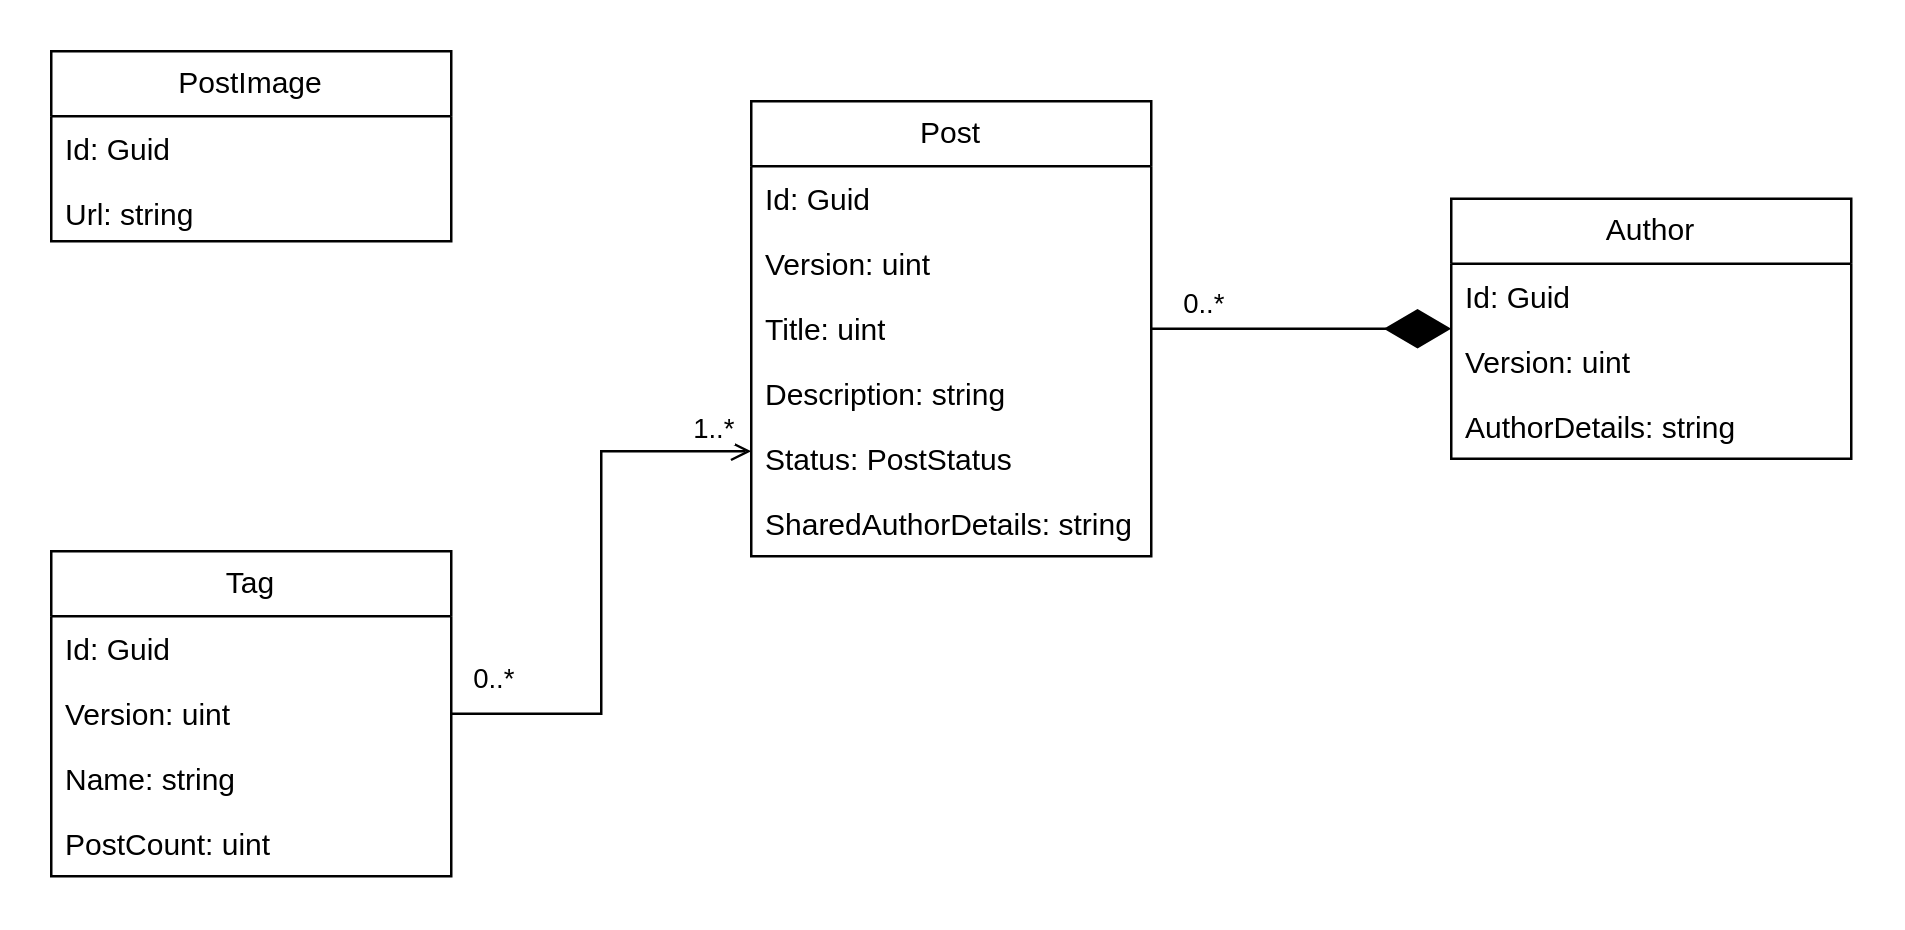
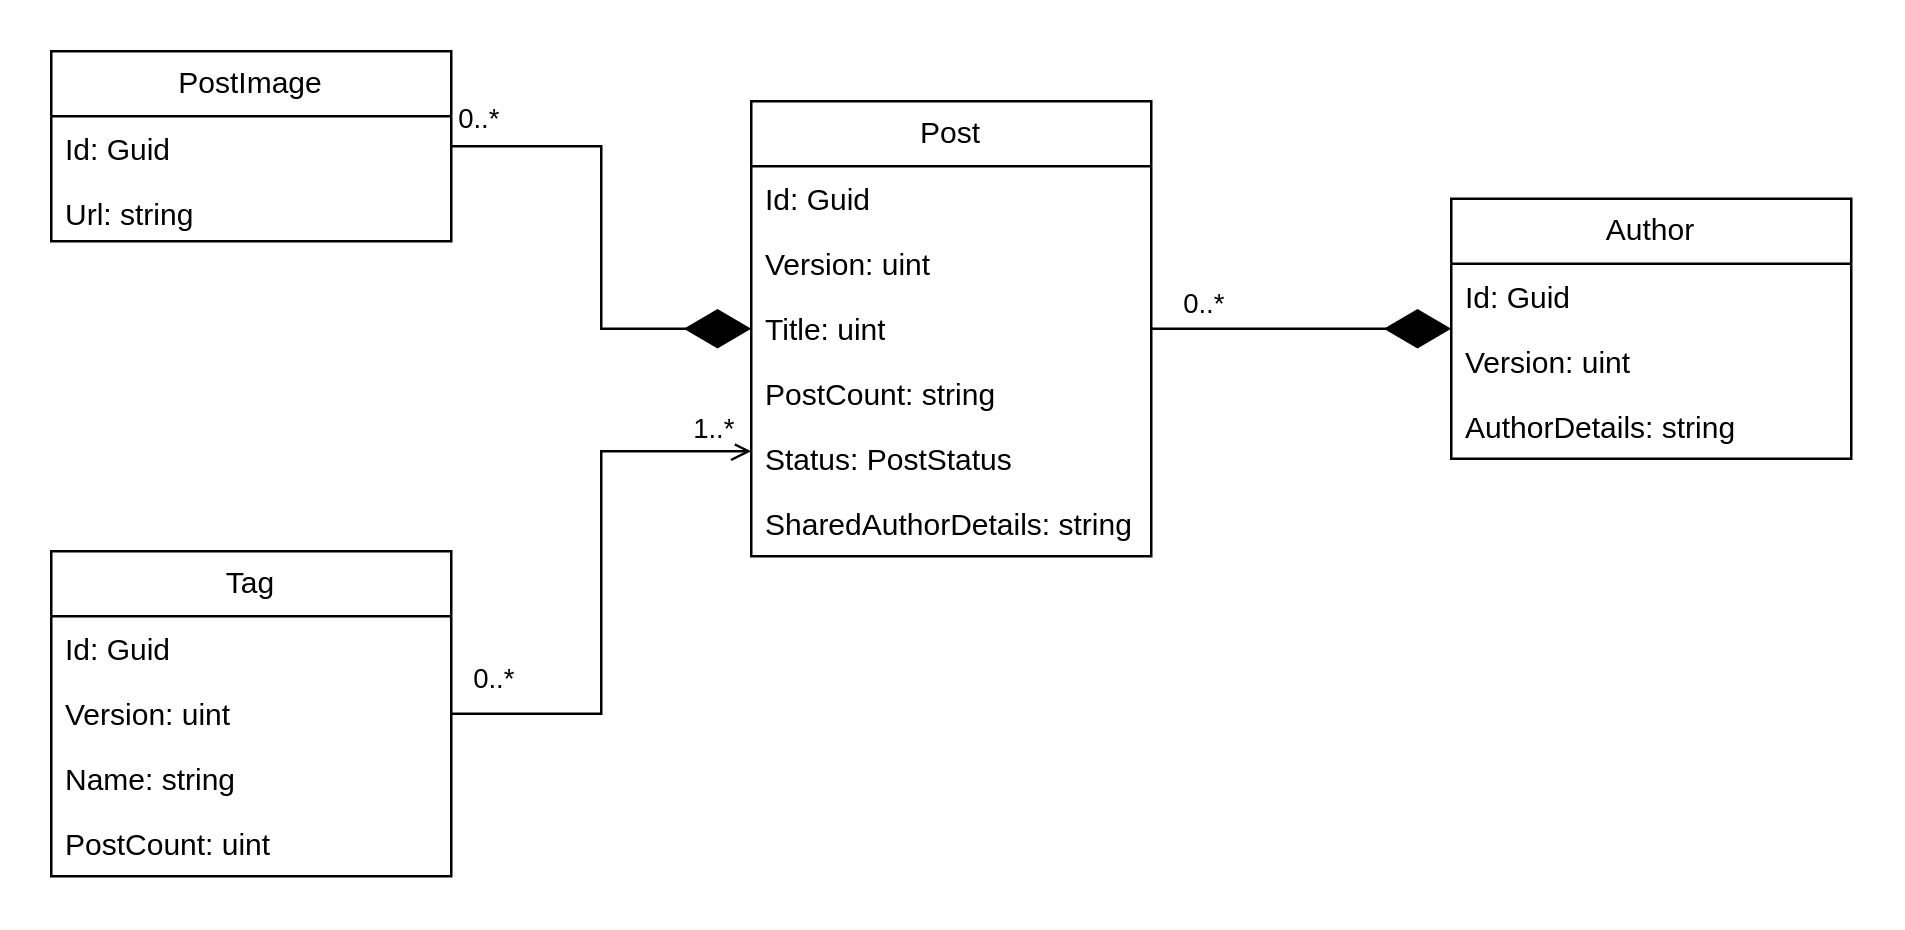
edge "PostImage" -> "Post": added, label "0..*"
node "Description: string": label "Description: string" -> "PostCount: string"
